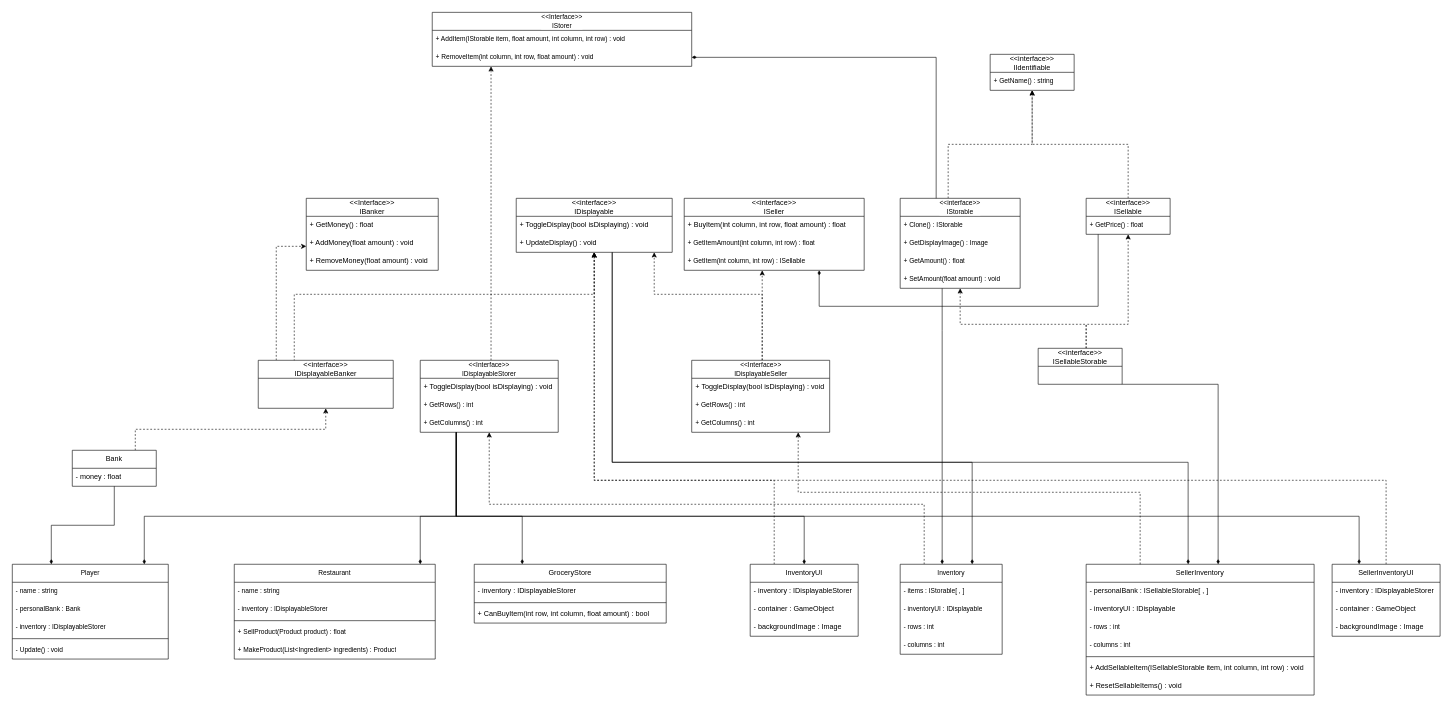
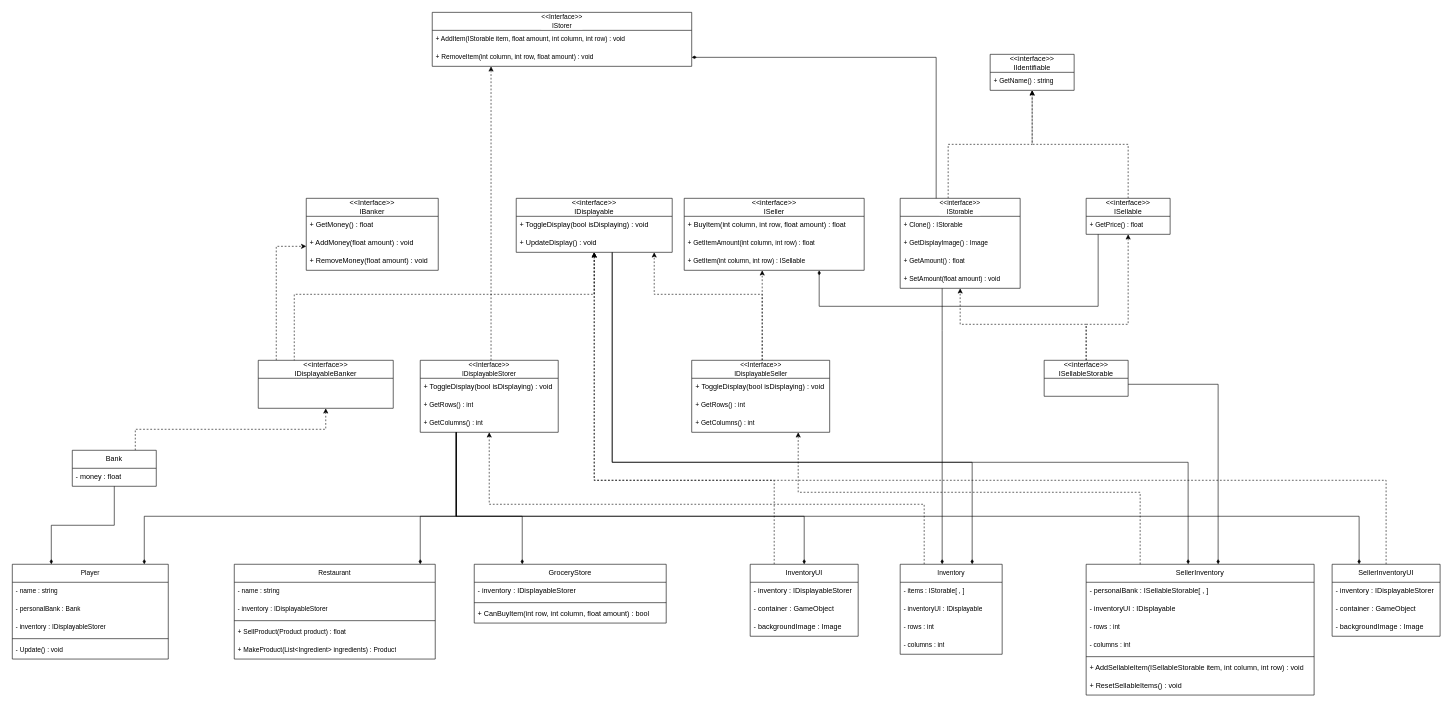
node "<<interface>> ISellableStorable": moved (1080, 366) -> (1086, 378)
